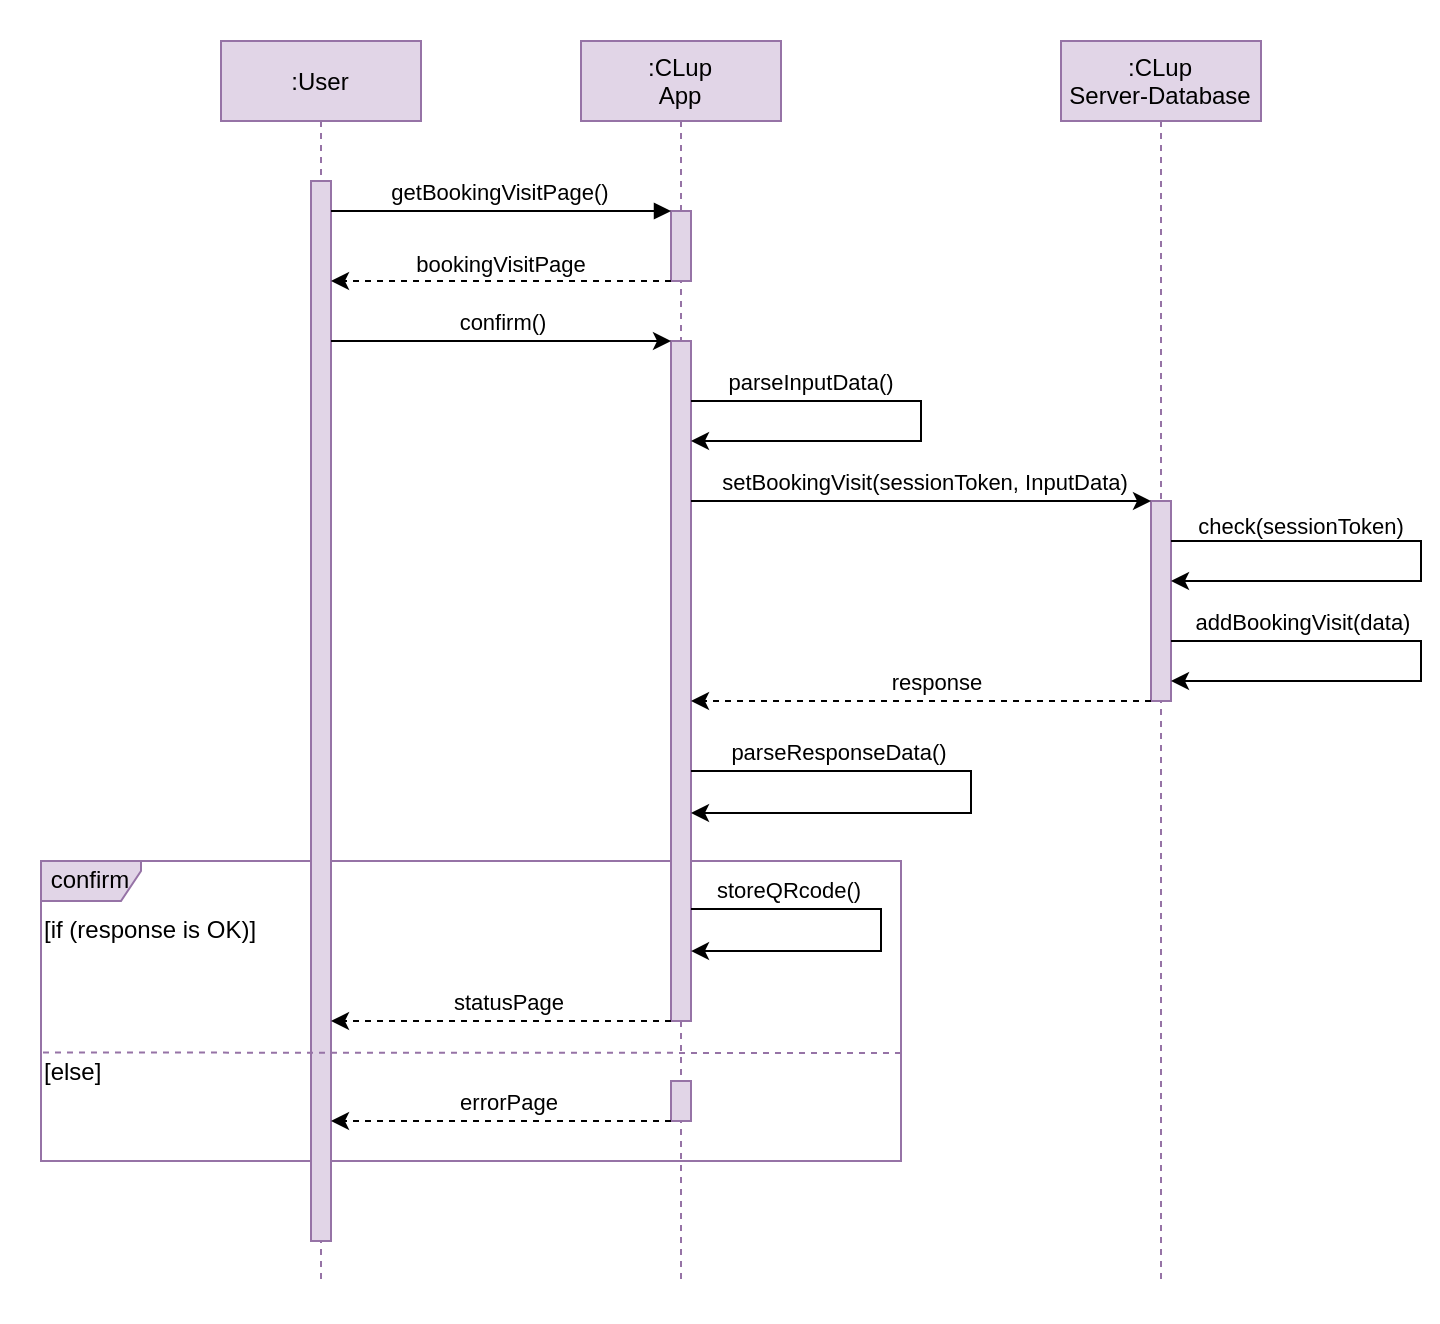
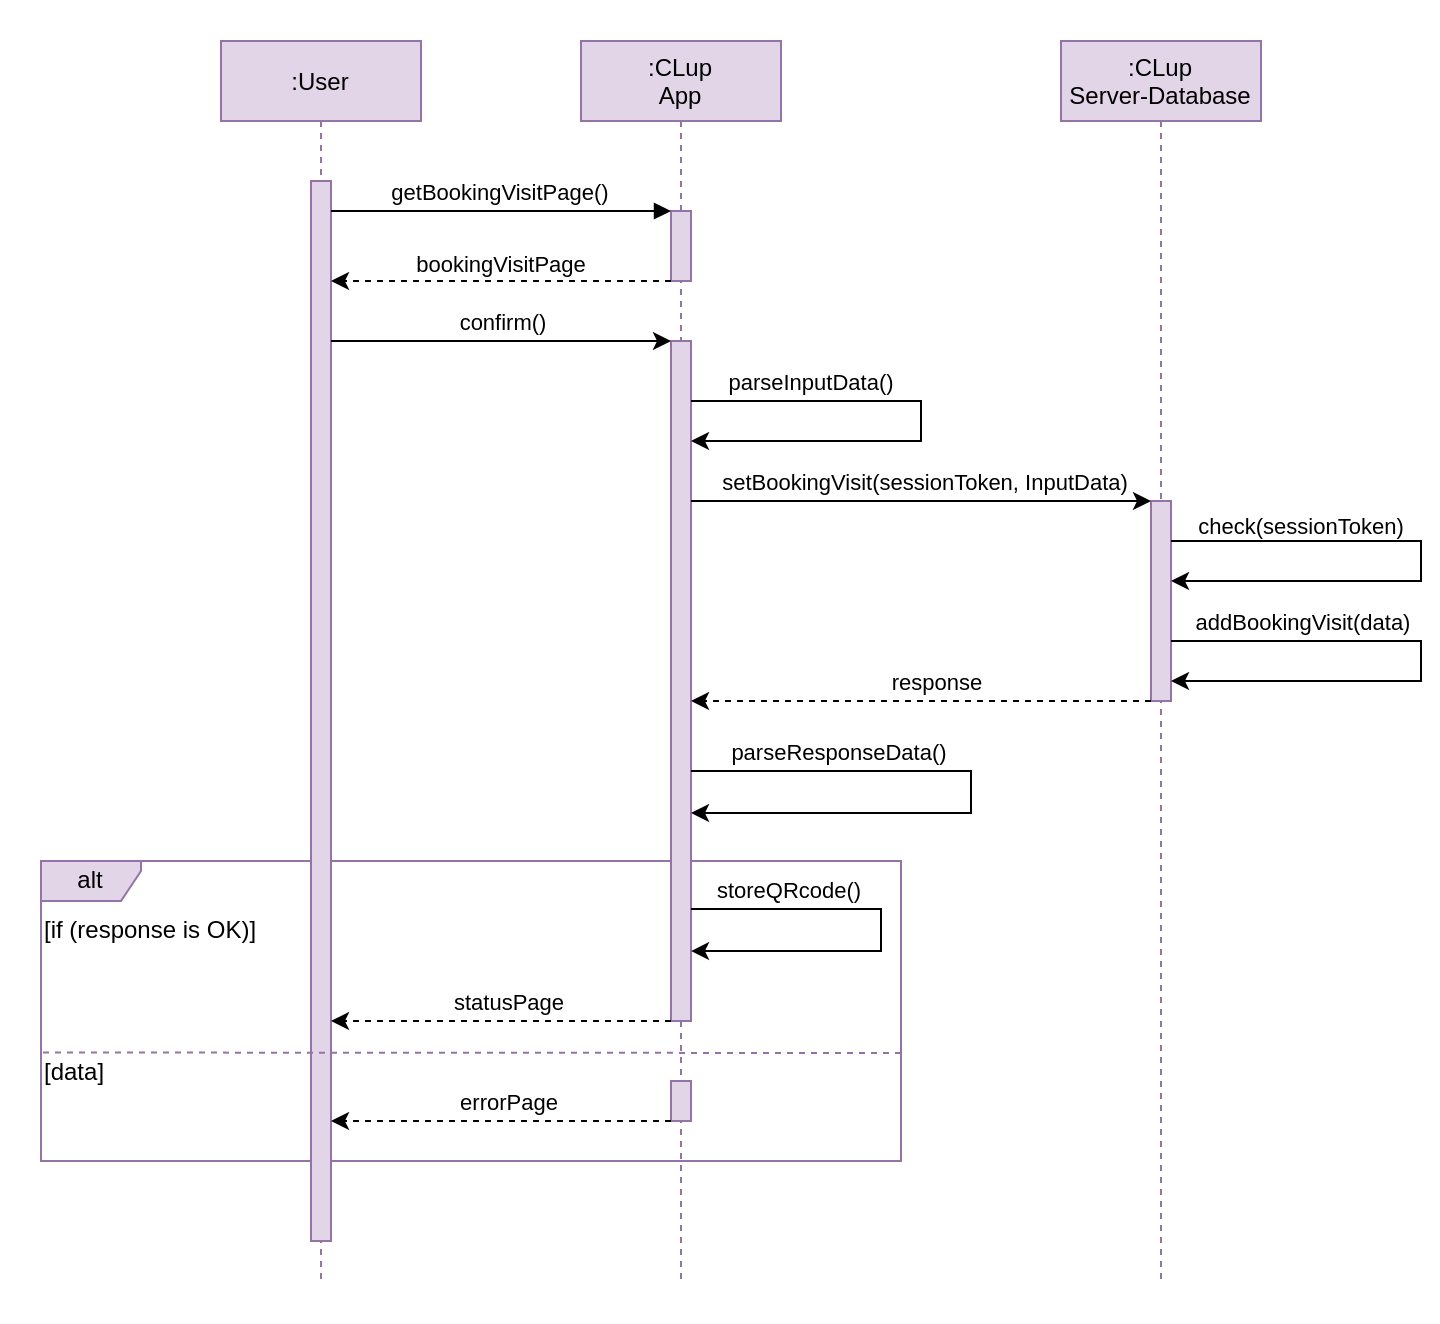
node "confirm": label "confirm" -> "alt"
node "[else]": label "[else]" -> "[data]"
